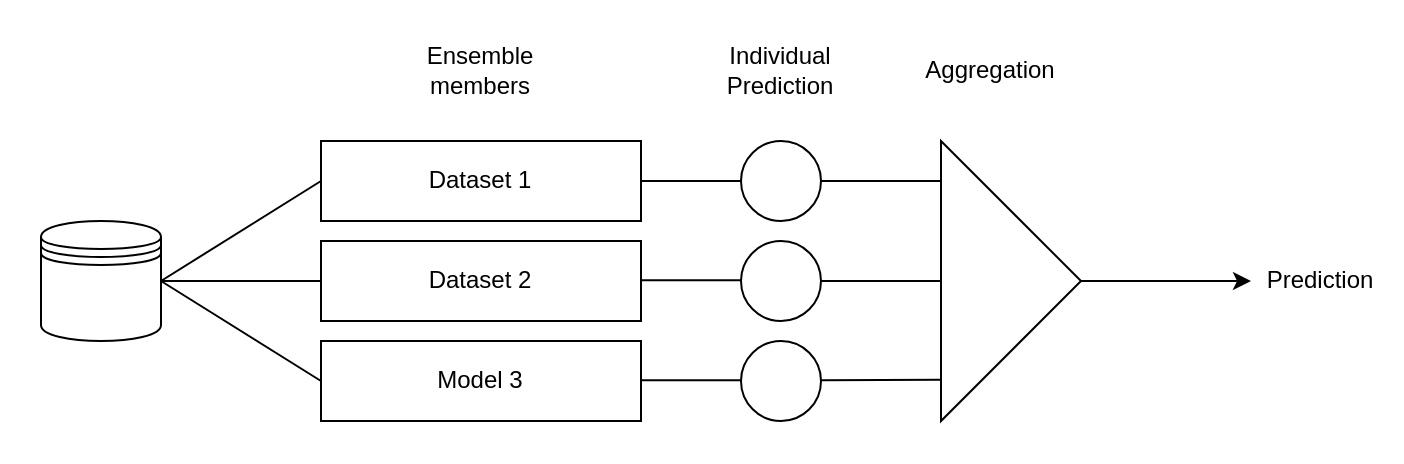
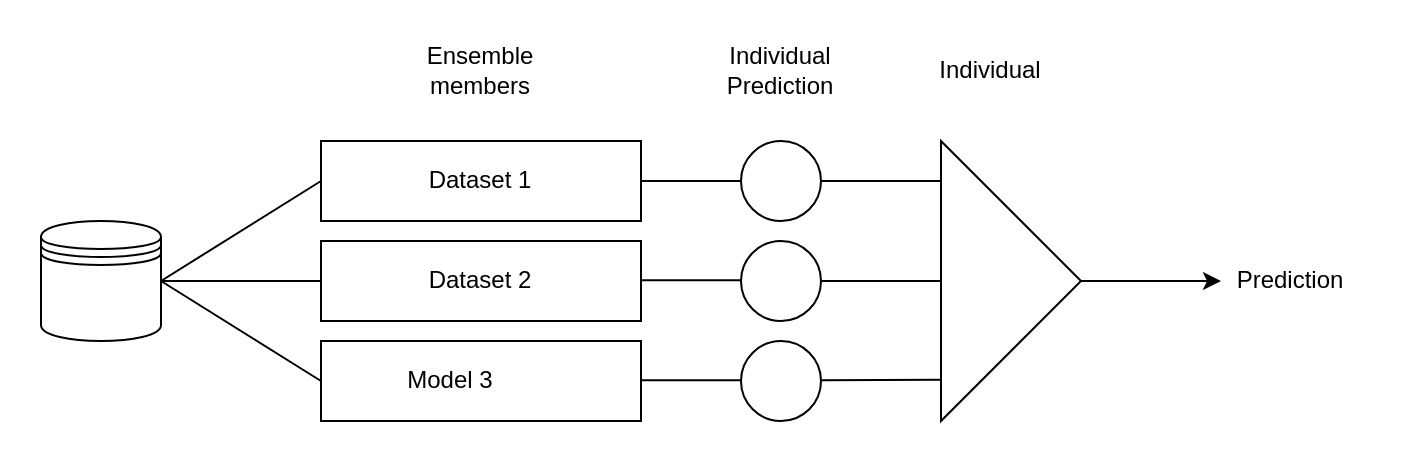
node "Aggregation": label "Aggregation" -> "Individual"
node "Prediction": moved (1321, 281) -> (1291, 281)
node "Model 3": moved (481, 381) -> (451, 381)
